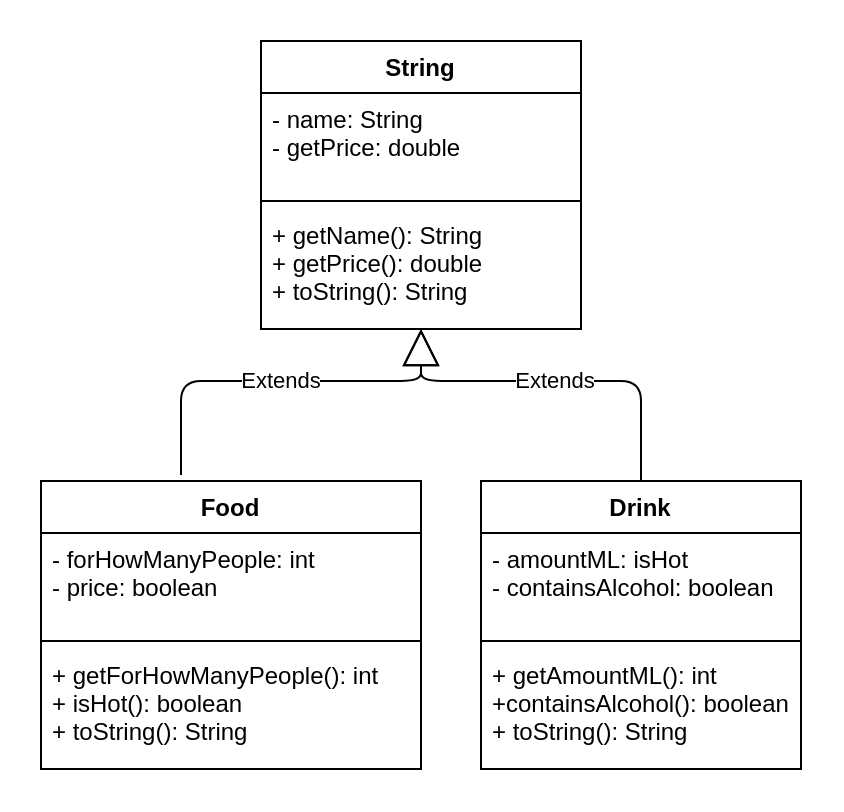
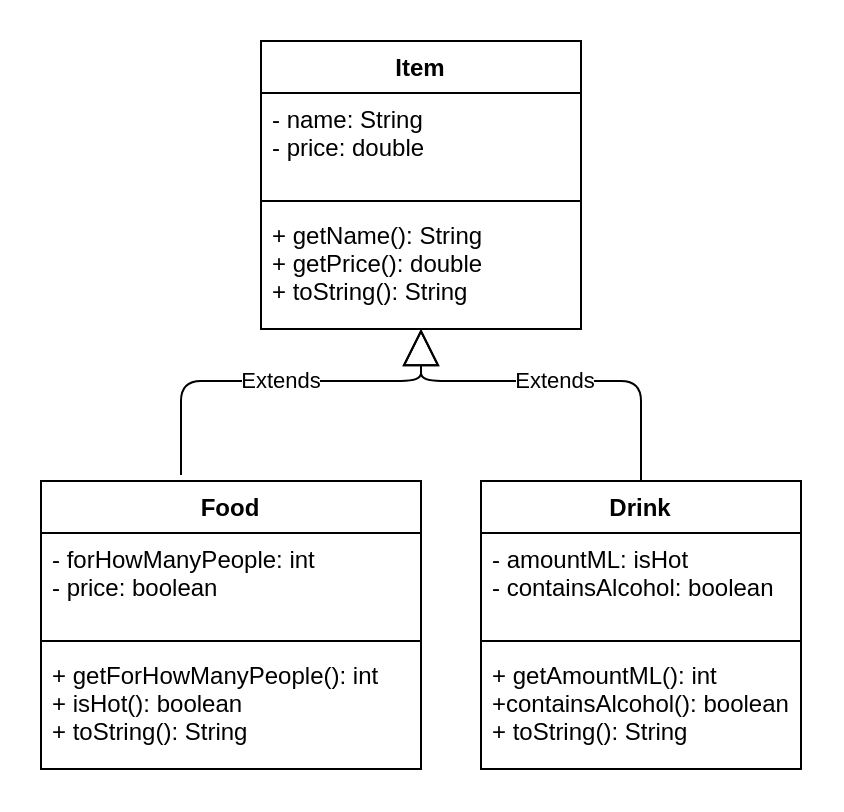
node "String": label "String" -> "Item"
node "- name: String - getPrice: double": label "- name: String - getPrice: double" -> "- name: String - price: double"
